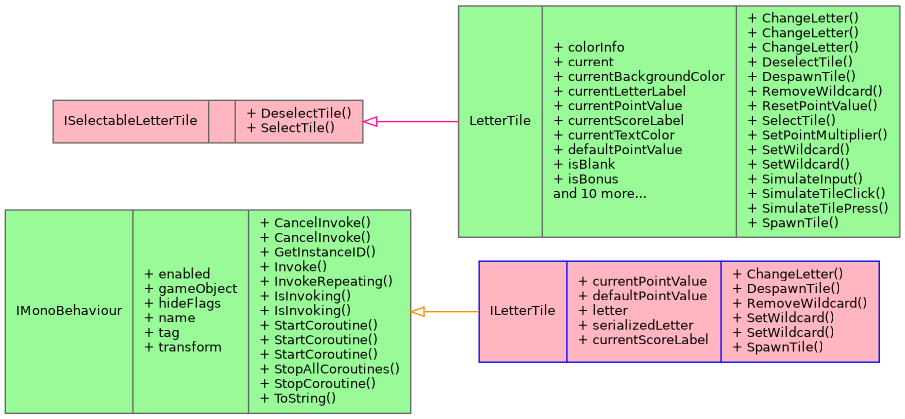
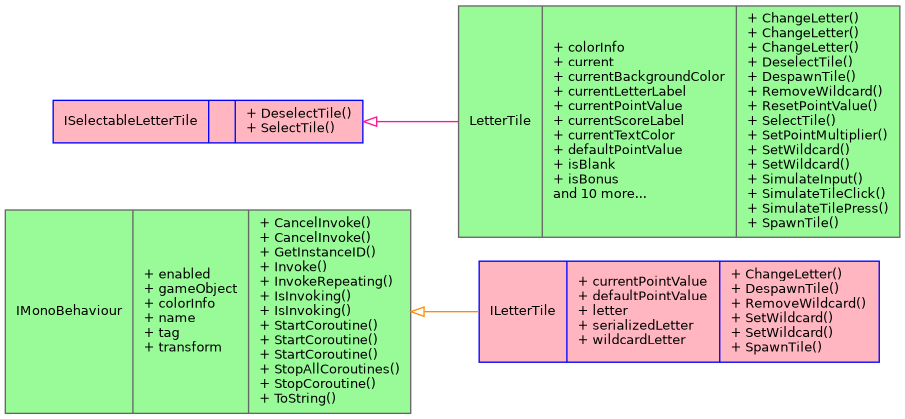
node "ISelectableLetterTile": color gray40 -> blue
node "IMonoBehaviour": text "+ hideFlags" -> "+ colorInfo"
node "ILetterTile": text "+ currentScoreLabel" -> "+ wildcardLetter"
